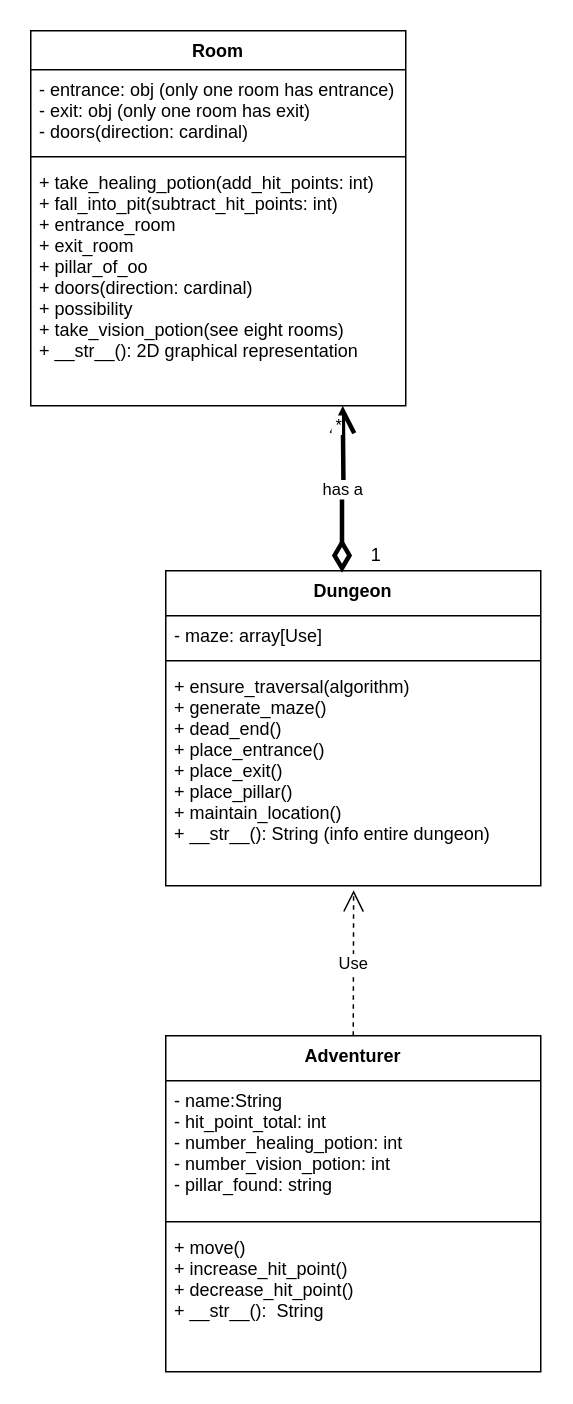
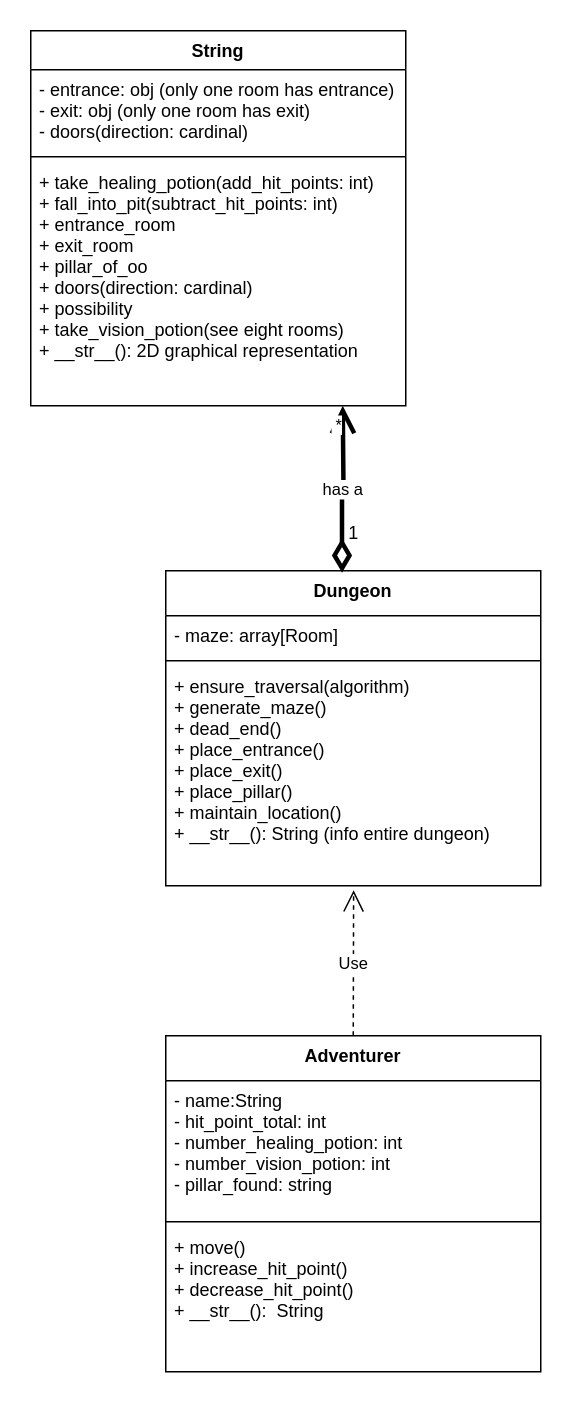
node "Room": label "Room" -> "String"
node "1": moved (376, 556) -> (353, 533)
node "- maze: array[Use]": label "- maze: array[Use]" -> "- maze: array[Room]"
